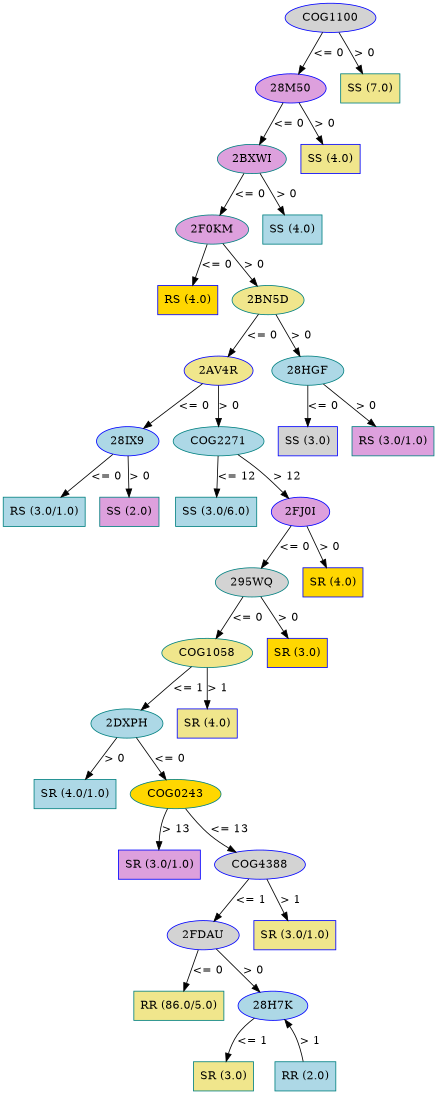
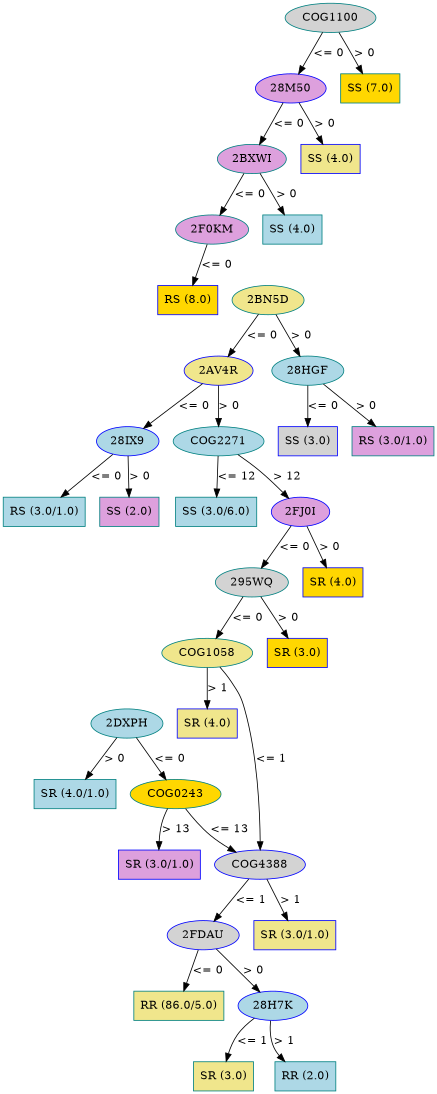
node "COG1100": color blue -> teal
node "SS (7.0)": fillcolor khaki -> gold
edge "2F0KM" -> "2BN5D": removed, label "> 0"
node "RS (4.0)": label "RS (4.0)" -> "RS (8.0)"
edge "COG1058" -> "2DXPH": now "COG1058" -> "COG4388"
edge "RR (2.0)" -> "28H7K": reversed
